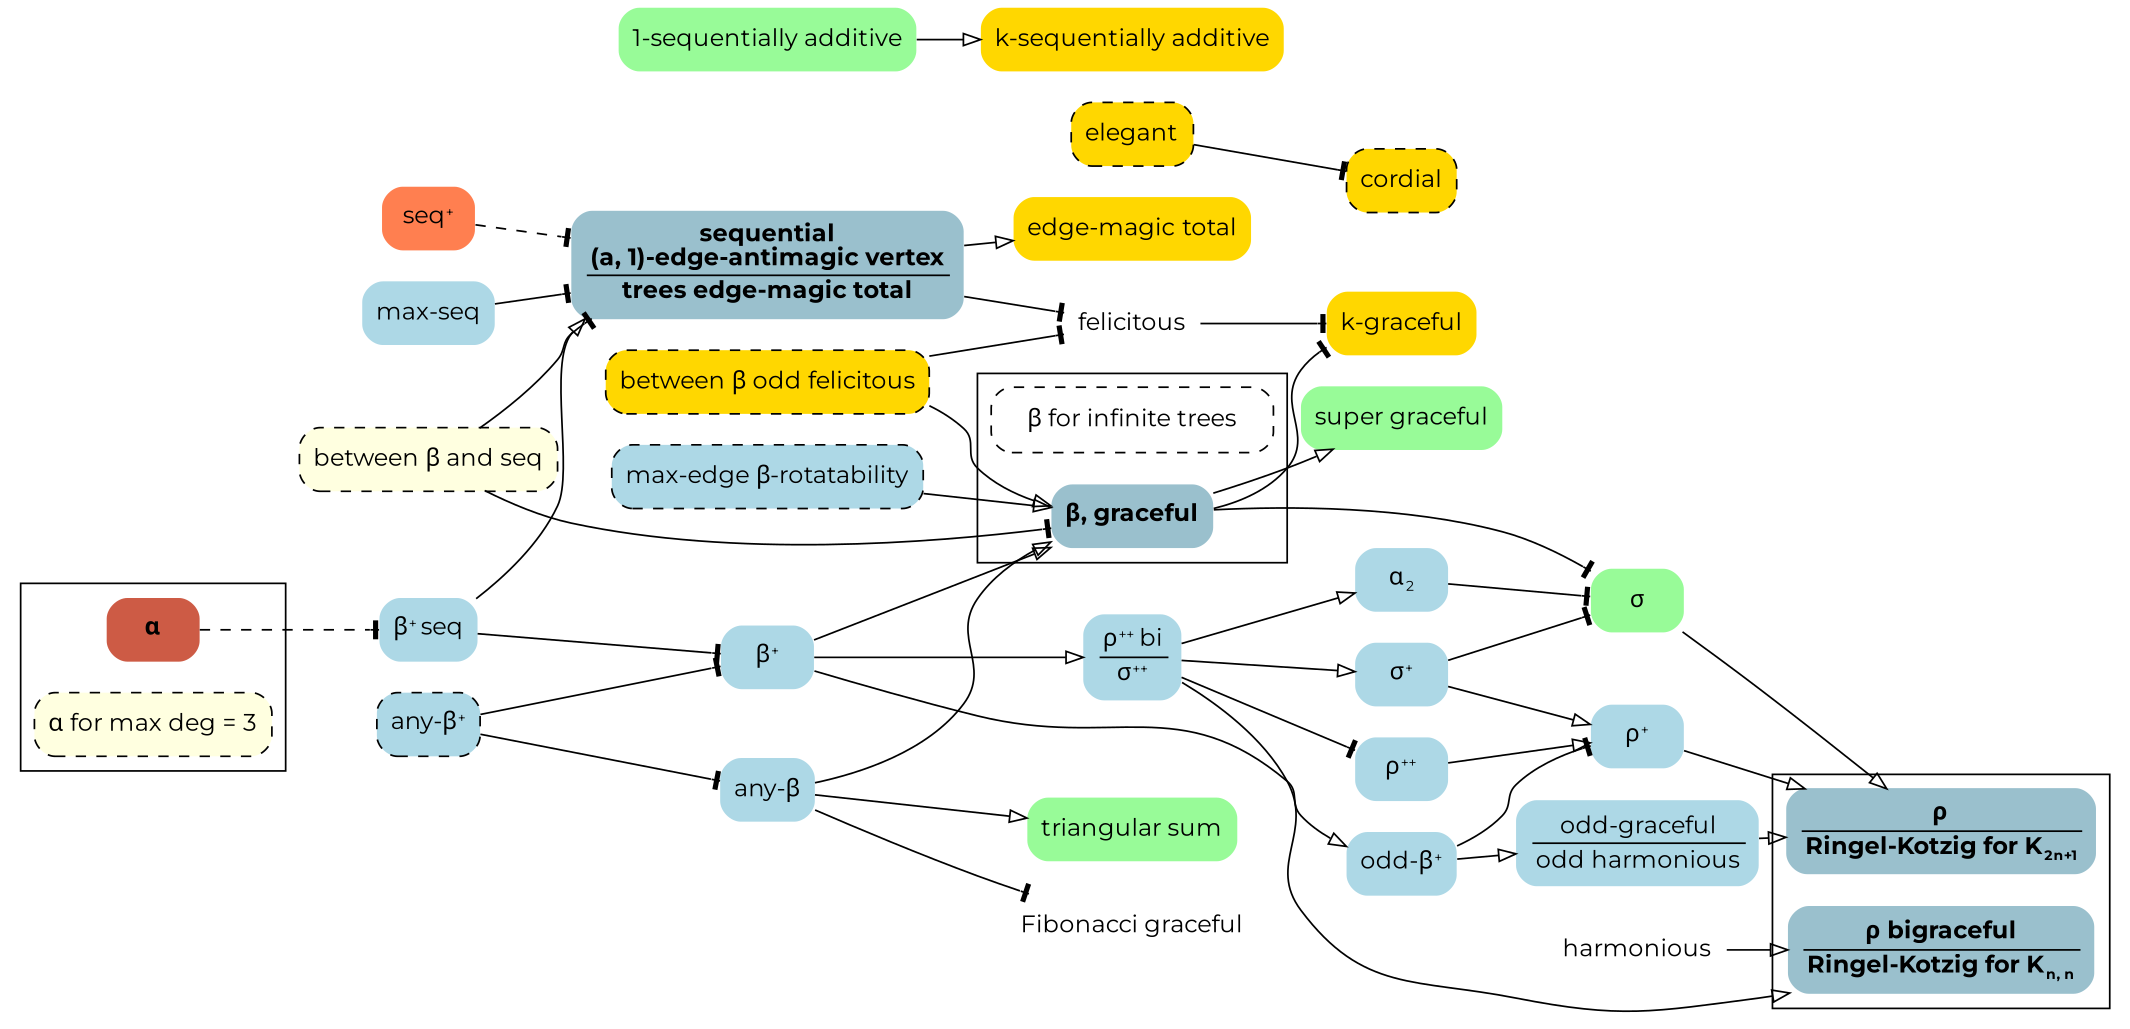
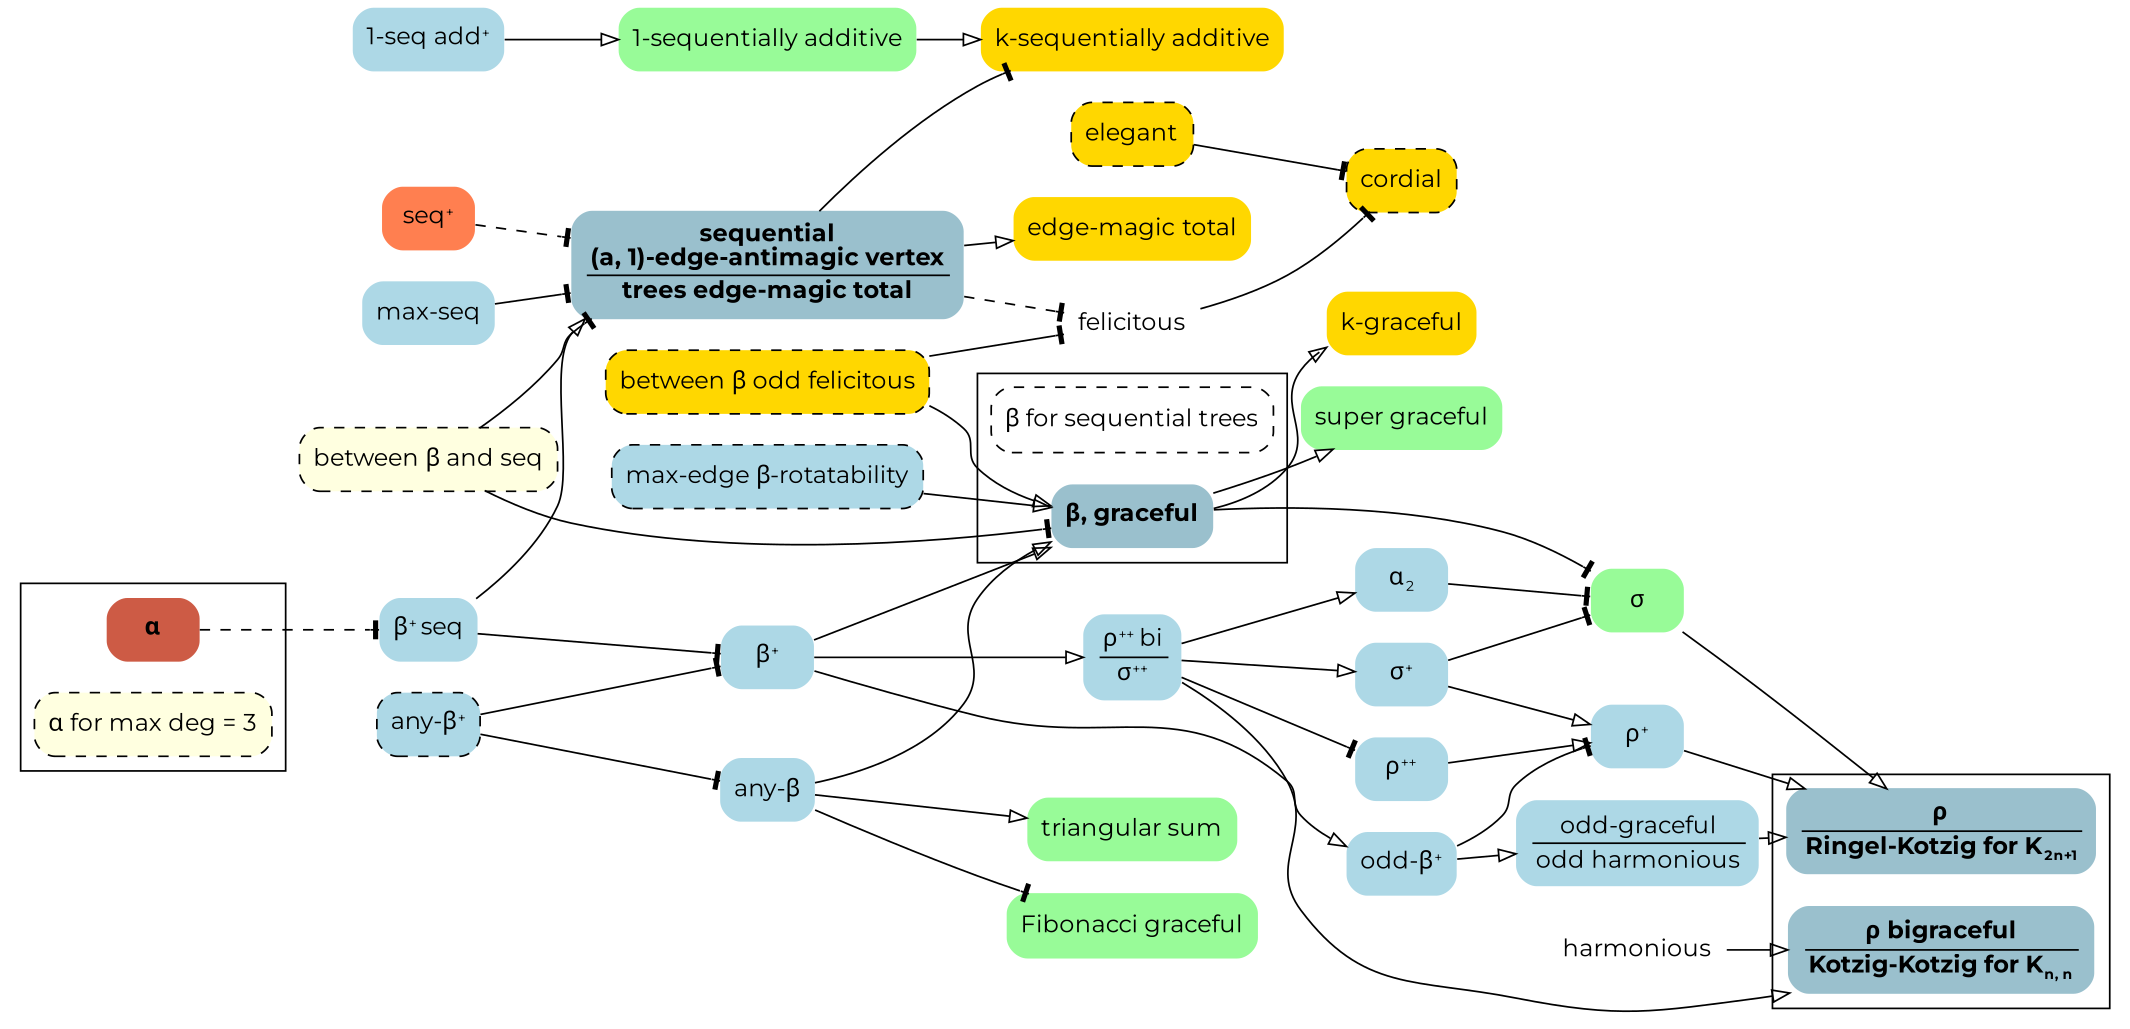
node "1-seq add": added
edge "sequential" -> "k-sequentially additive": added
edge "sequential" -> "felicitous": style solid -> dashed
edge "felicitous" -> "k-graceful": now "felicitous" -> "cordial"
node "β for infinite trees": label "β for infinite trees" -> "β for sequential trees"
edge "β, graceful" -> "k-graceful": arrowhead tee -> onormal
node "Fibonacci graceful": fillcolor white -> palegreen
node "ρ bigraceful": text "Ringel-Kotzig for K" -> "Kotzig-Kotzig for K"
